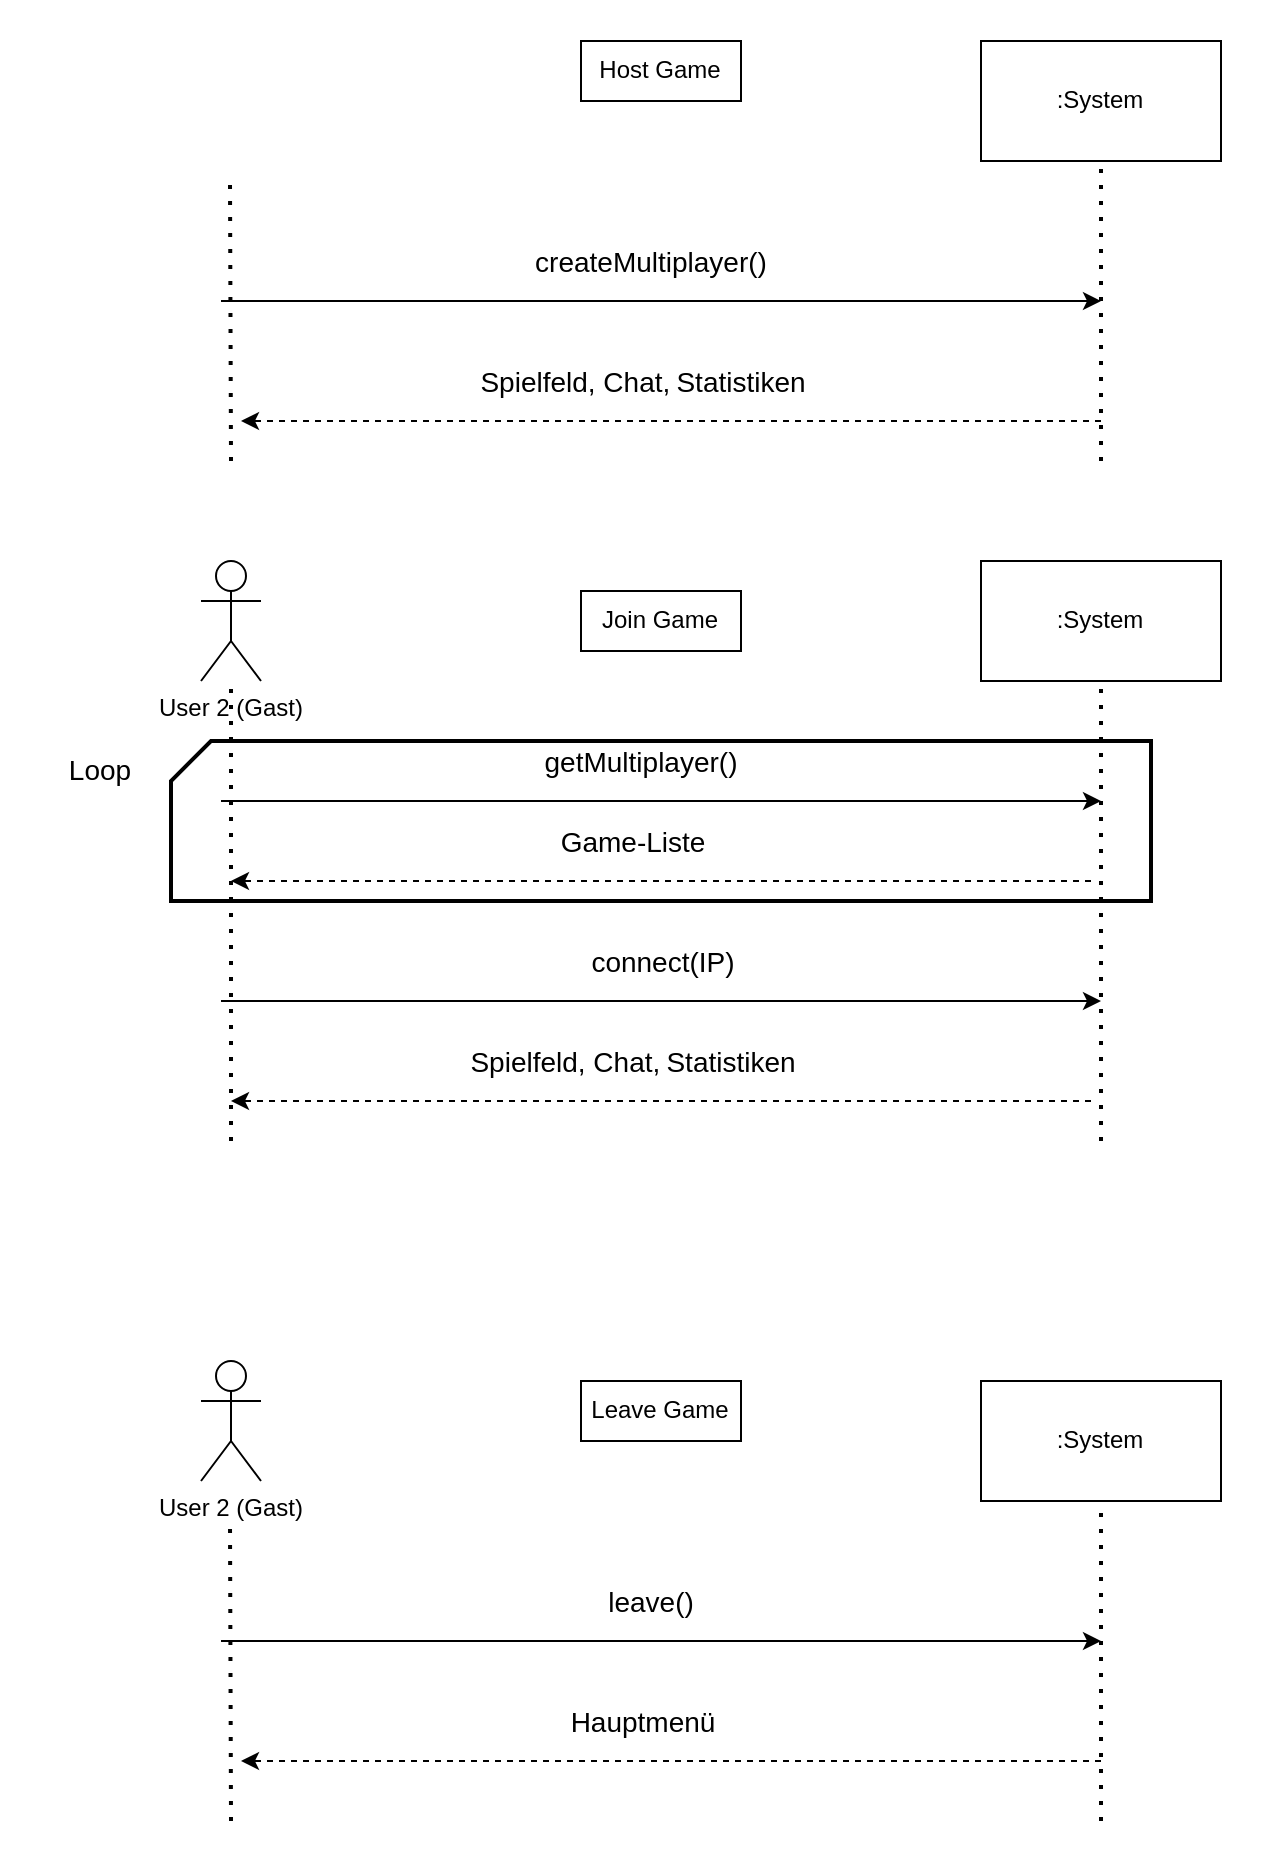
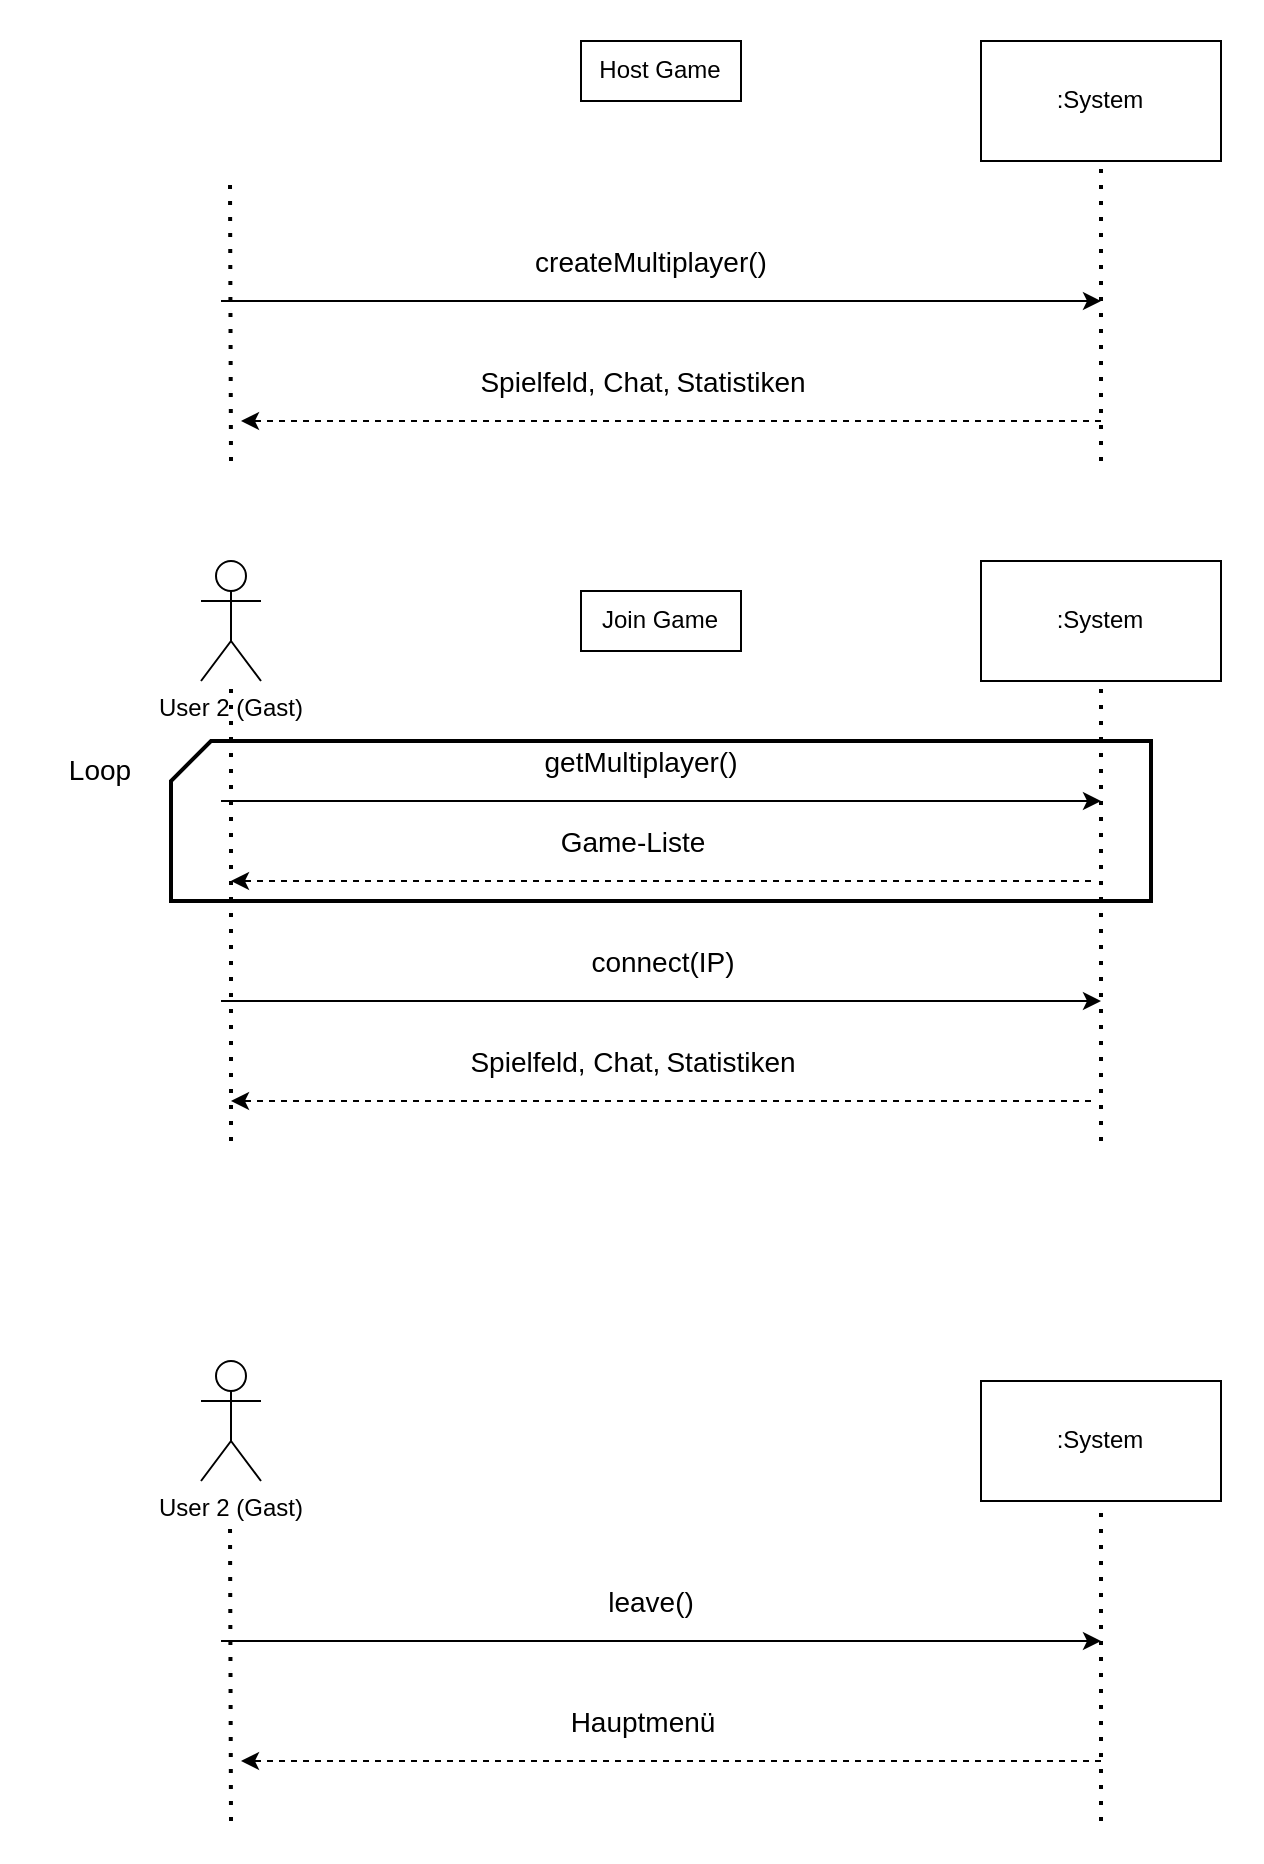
node "Leave Game": removed
